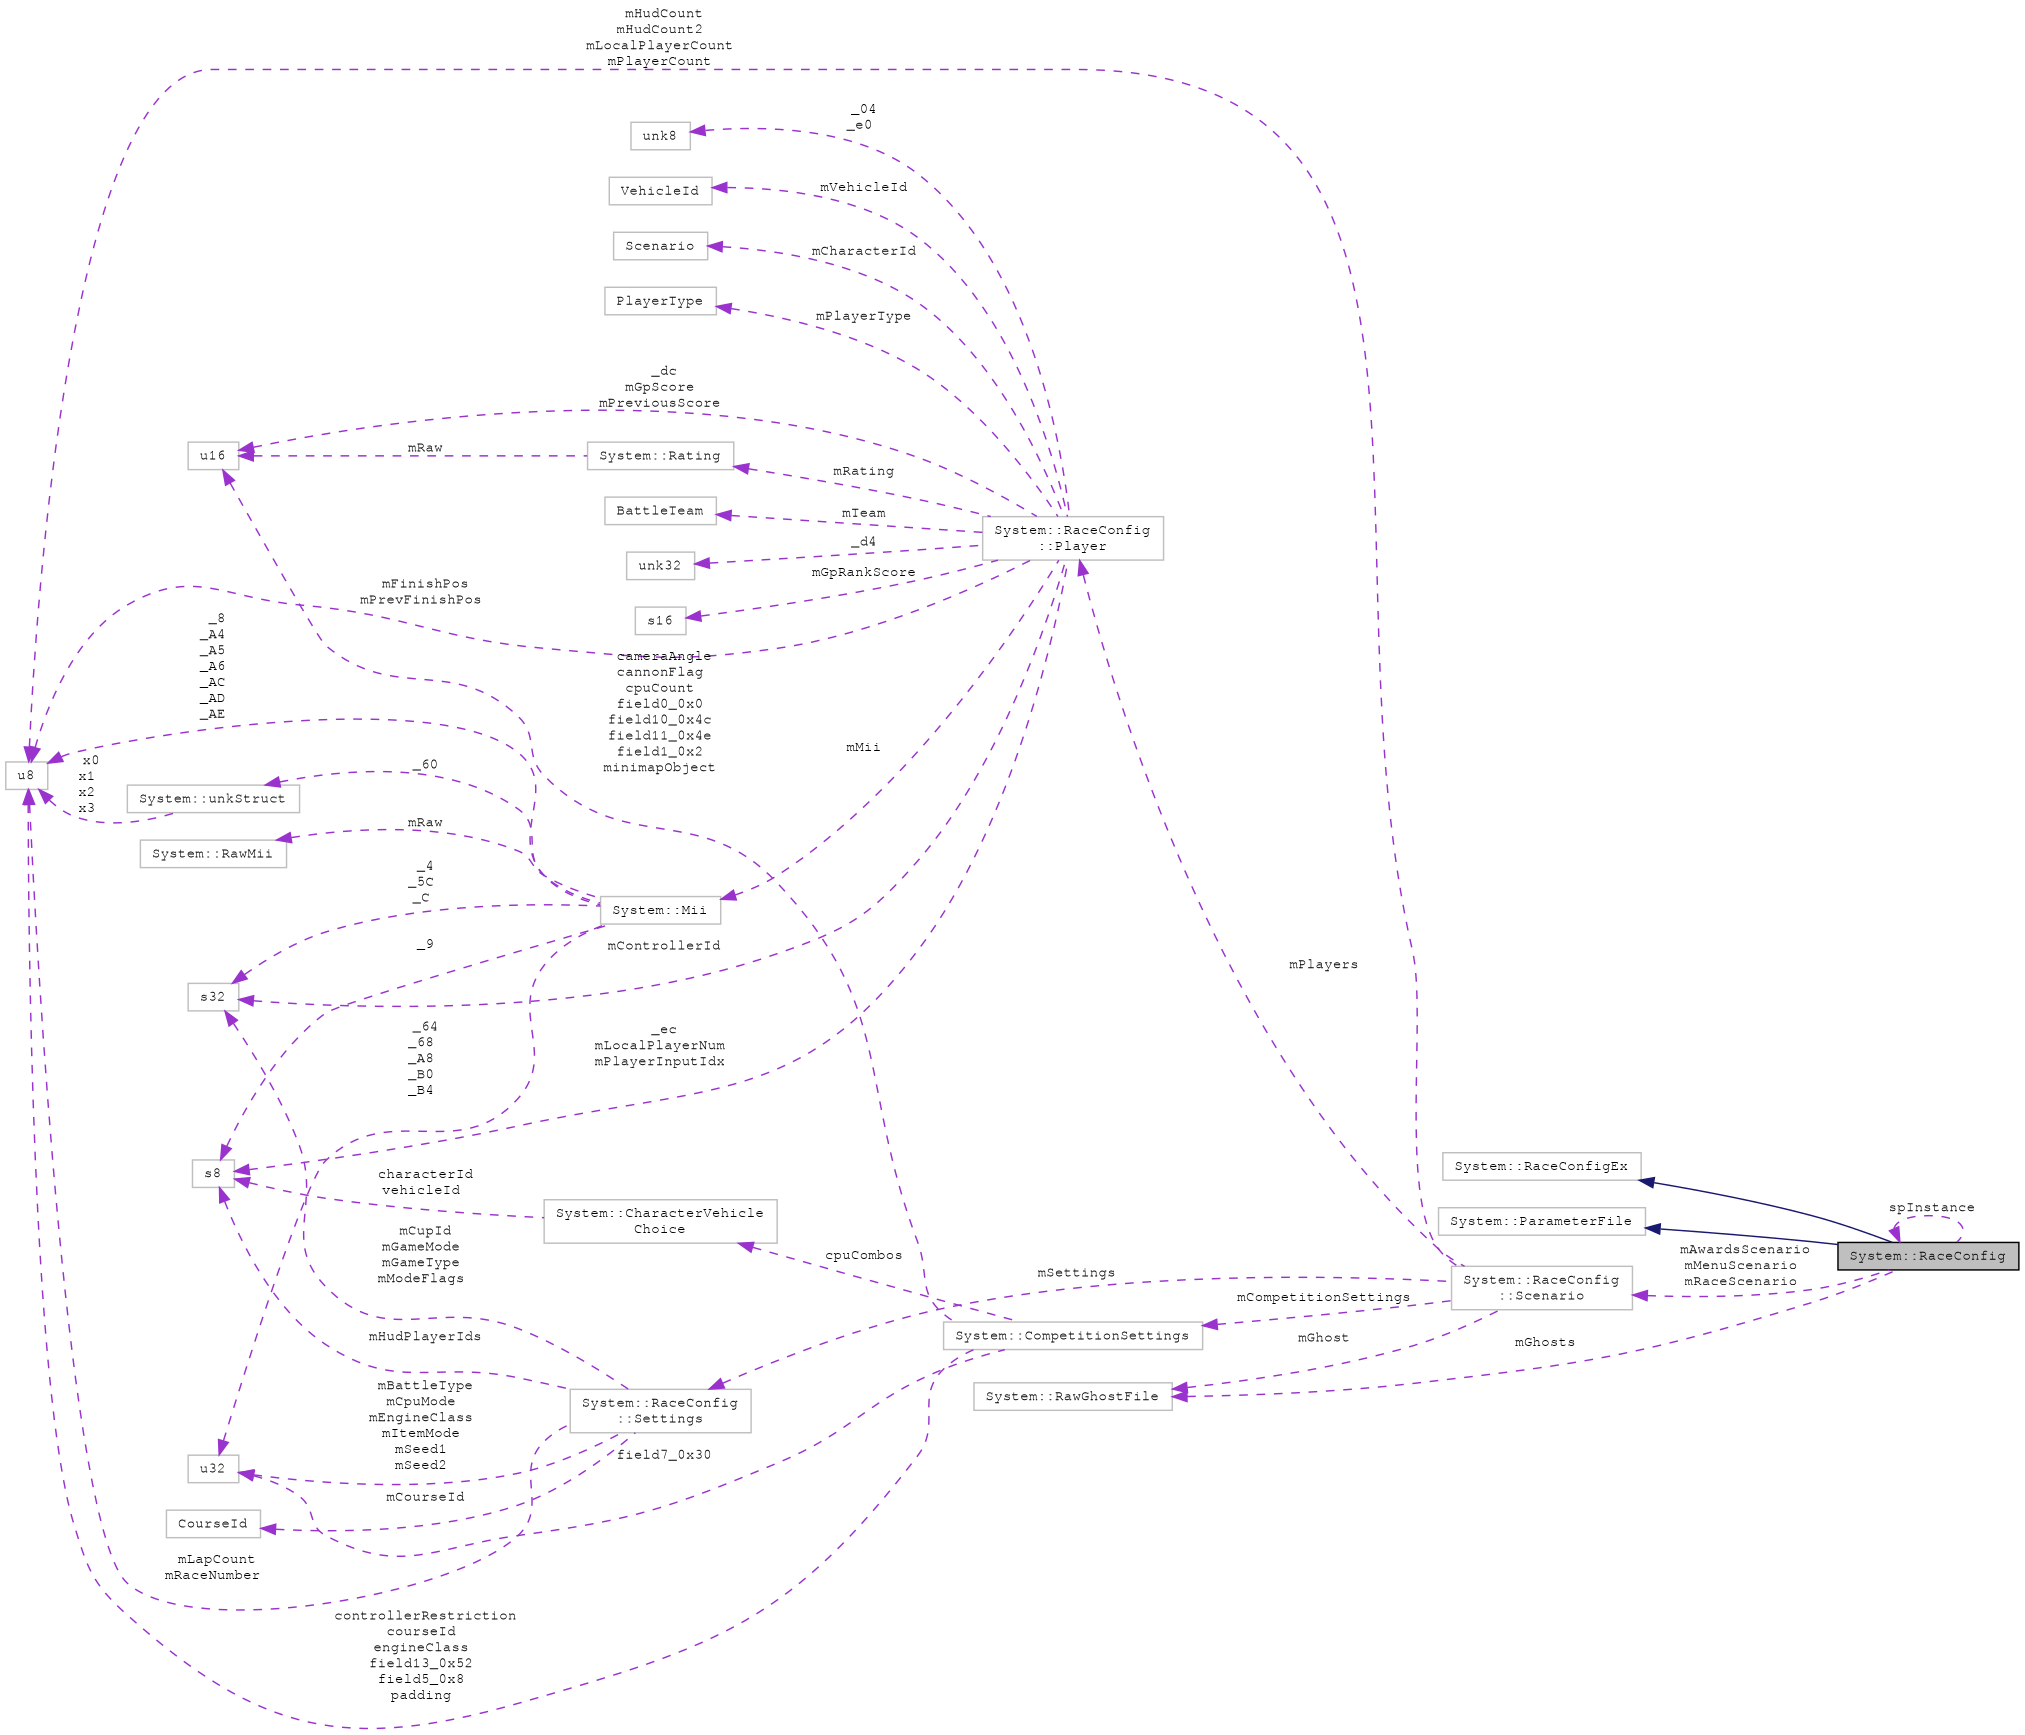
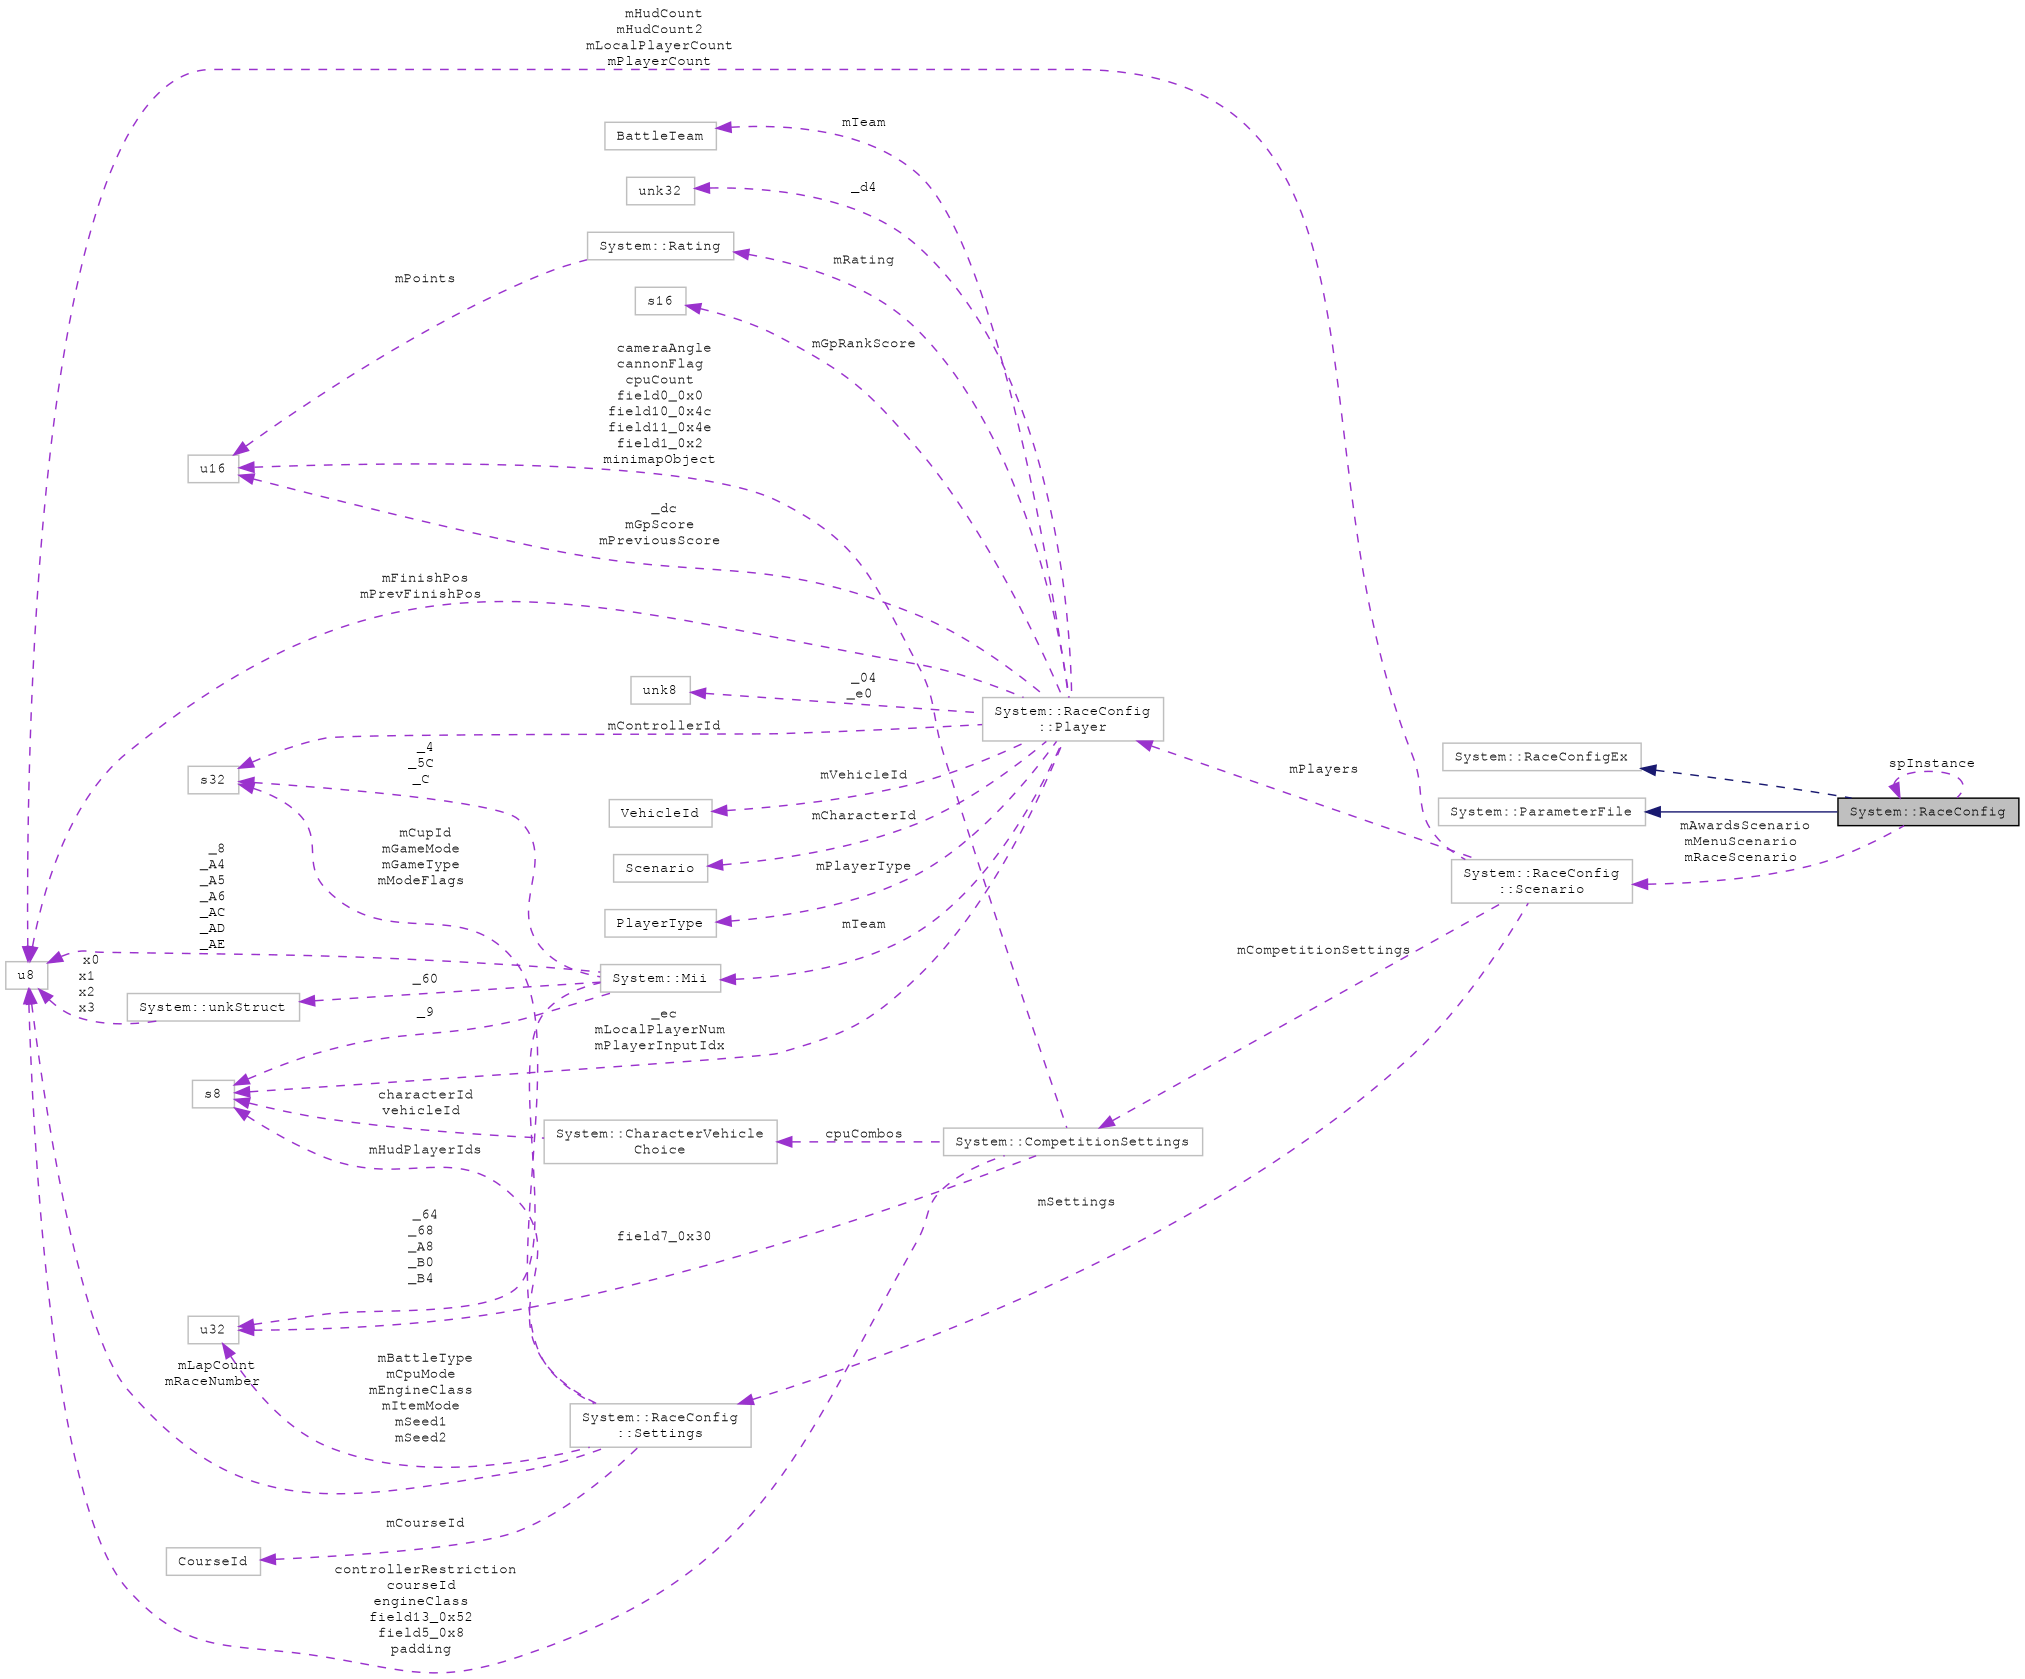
edge "System::Rating" -> "u16": label " mRaw" -> " mPoints"
edge "System::RaceConfig ::Player" -> "System::Mii": label " mMii" -> " mTeam"
node "System::RawMii": removed
edge "System::RaceConfig" -> "System::RaceConfigEx": style solid -> dashed
node "System::RawGhostFile": removed
